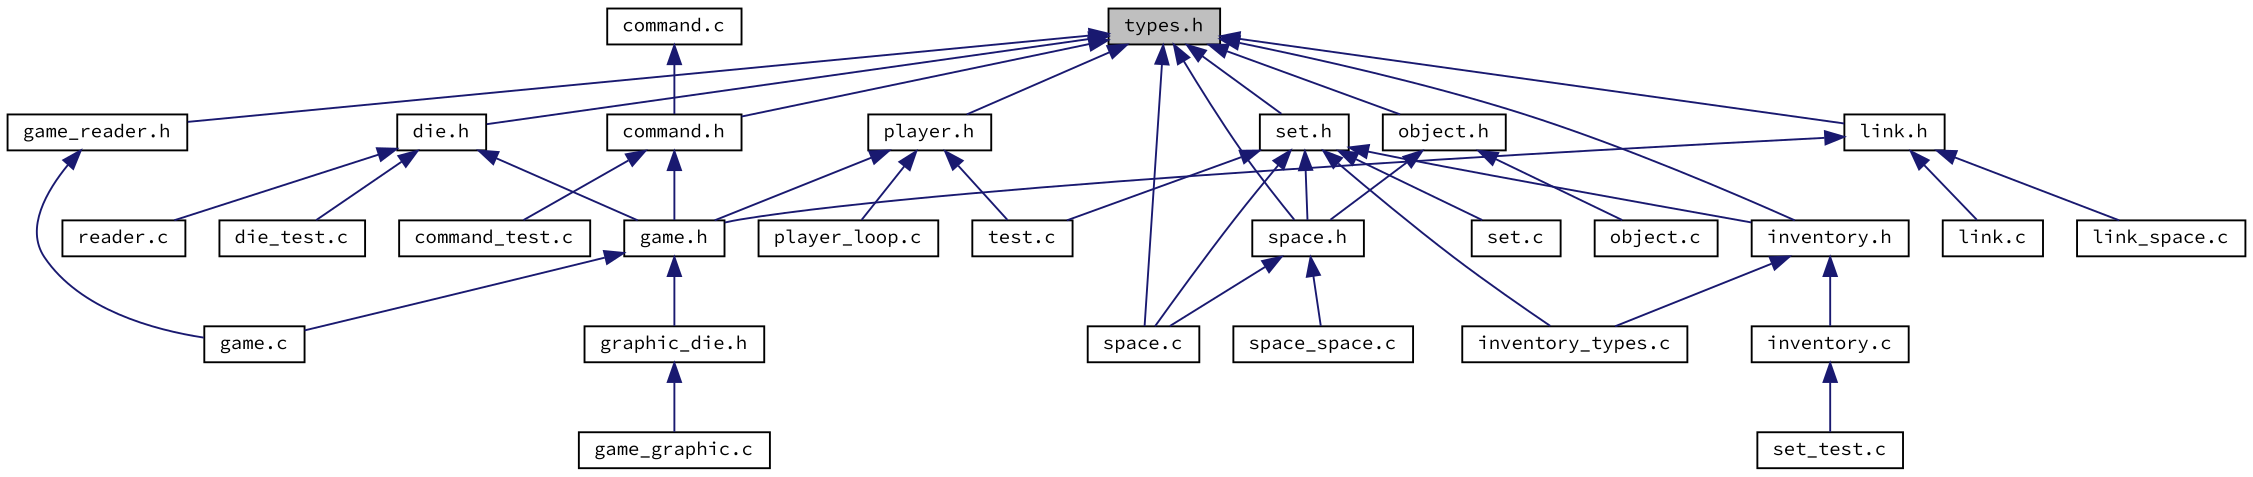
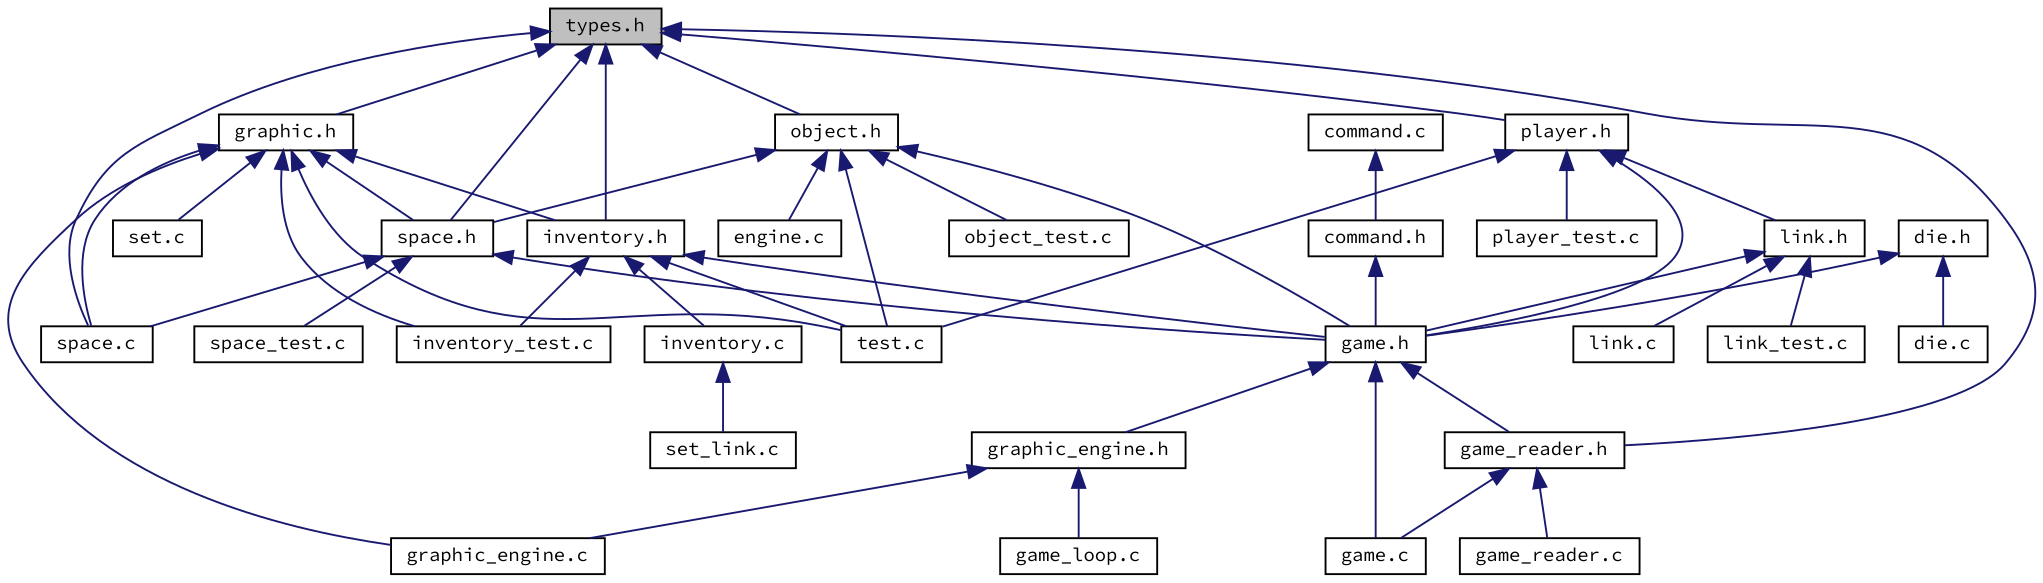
edge "command.h" -> "types.h": removed
edge "link.h" -> "types.h": now "link.h" -> "player.h"
edge "die.h" -> "types.h": removed
node "set.h": label "set.h" -> "graphic.h"
edge "game.h" -> "object.h": added
node "reader.c": label "reader.c" -> "die.c"
node "die_test.c": removed
node "command_test.c": removed
node "player_loop.c": label "player_loop.c" -> "player_test.c"
node "object_test.c": added
node "object.c": label "object.c" -> "engine.c"
node "link_space.c": label "link_space.c" -> "link_test.c"
edge "test.c" -> "object.h": added
edge "game.h" -> "inventory.h": added
edge "test.c" -> "inventory.h": added
edge "game.h" -> "space.h": added
node "graphic_die.h": label "graphic_die.h" -> "graphic_engine.h"
node "space_space.c": label "space_space.c" -> "space_test.c"
node "inventory_types.c": label "inventory_types.c" -> "inventory_test.c"
edge "game_reader.h" -> "game.h": added
node "game_graphic.c": label "game_graphic.c" -> "game_loop.c"
node "set_test.c": label "set_test.c" -> "set_link.c"
node "graphic_engine.c": added
node "game_reader.c": added
